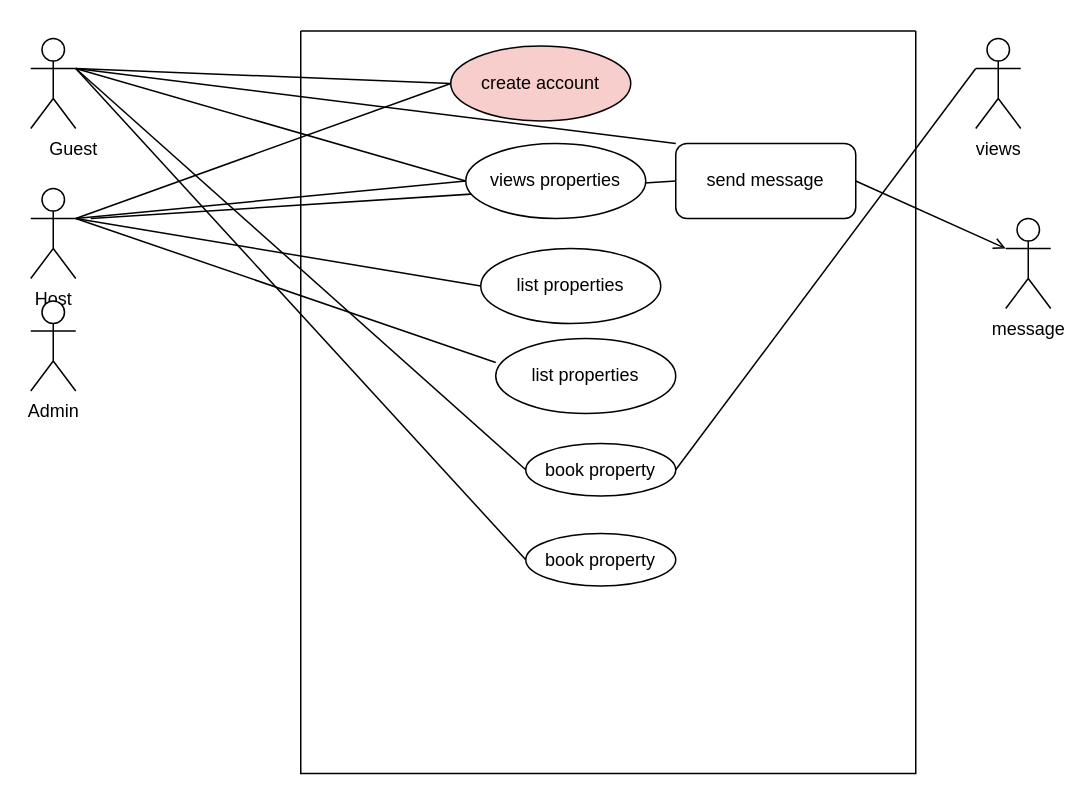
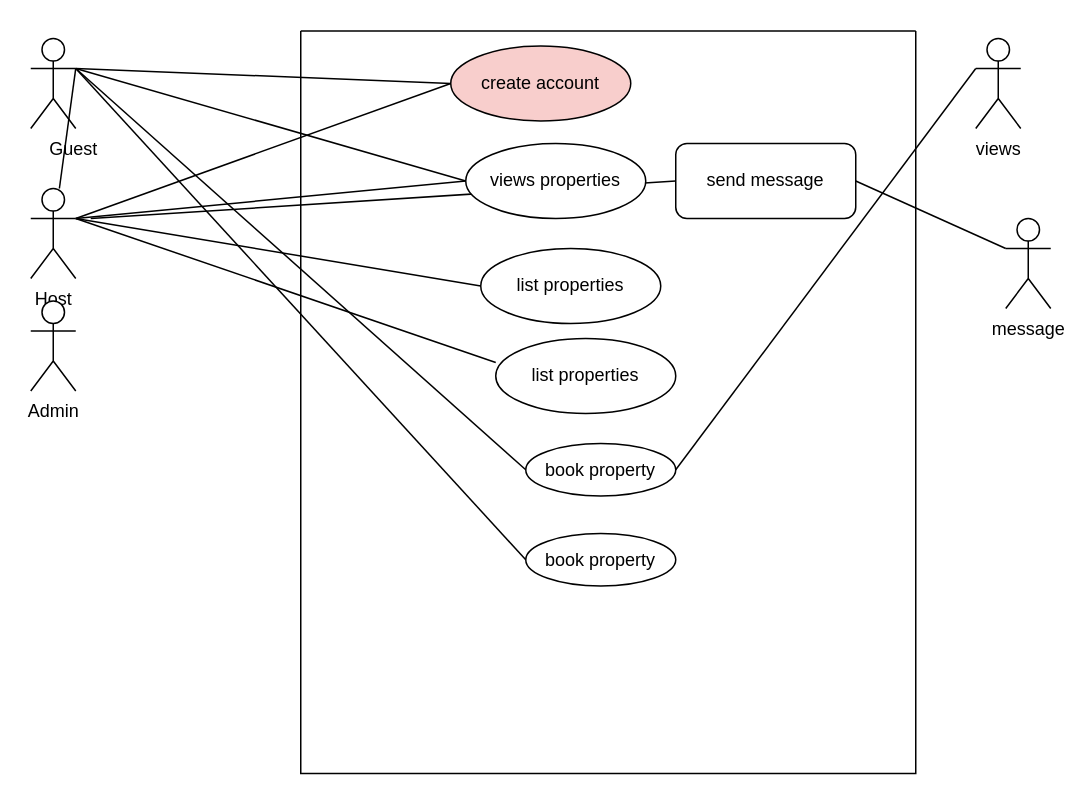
edge "Guest" -- "send message": now "Guest" -- "Host"
edge "send message" -> "message": arrowhead open -> none
